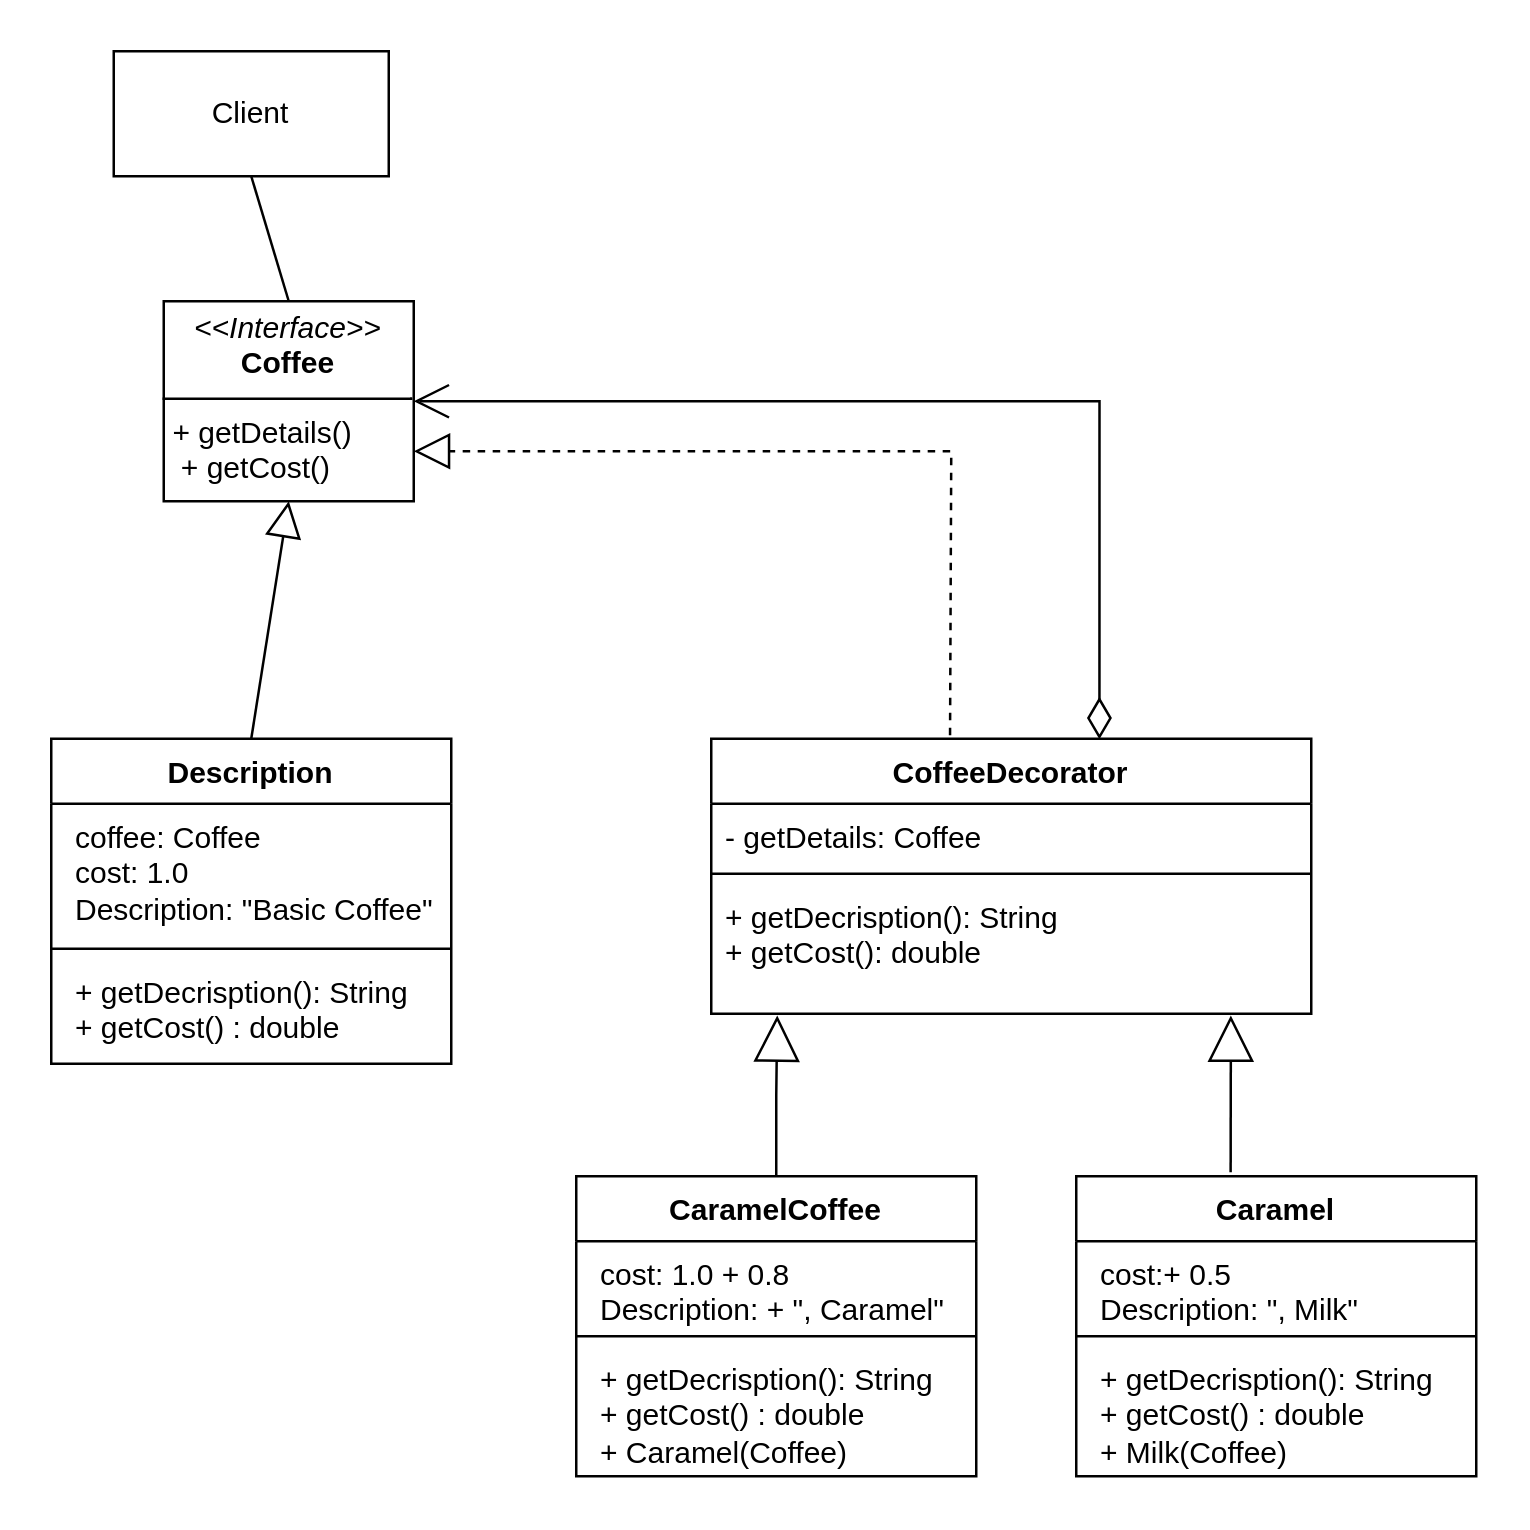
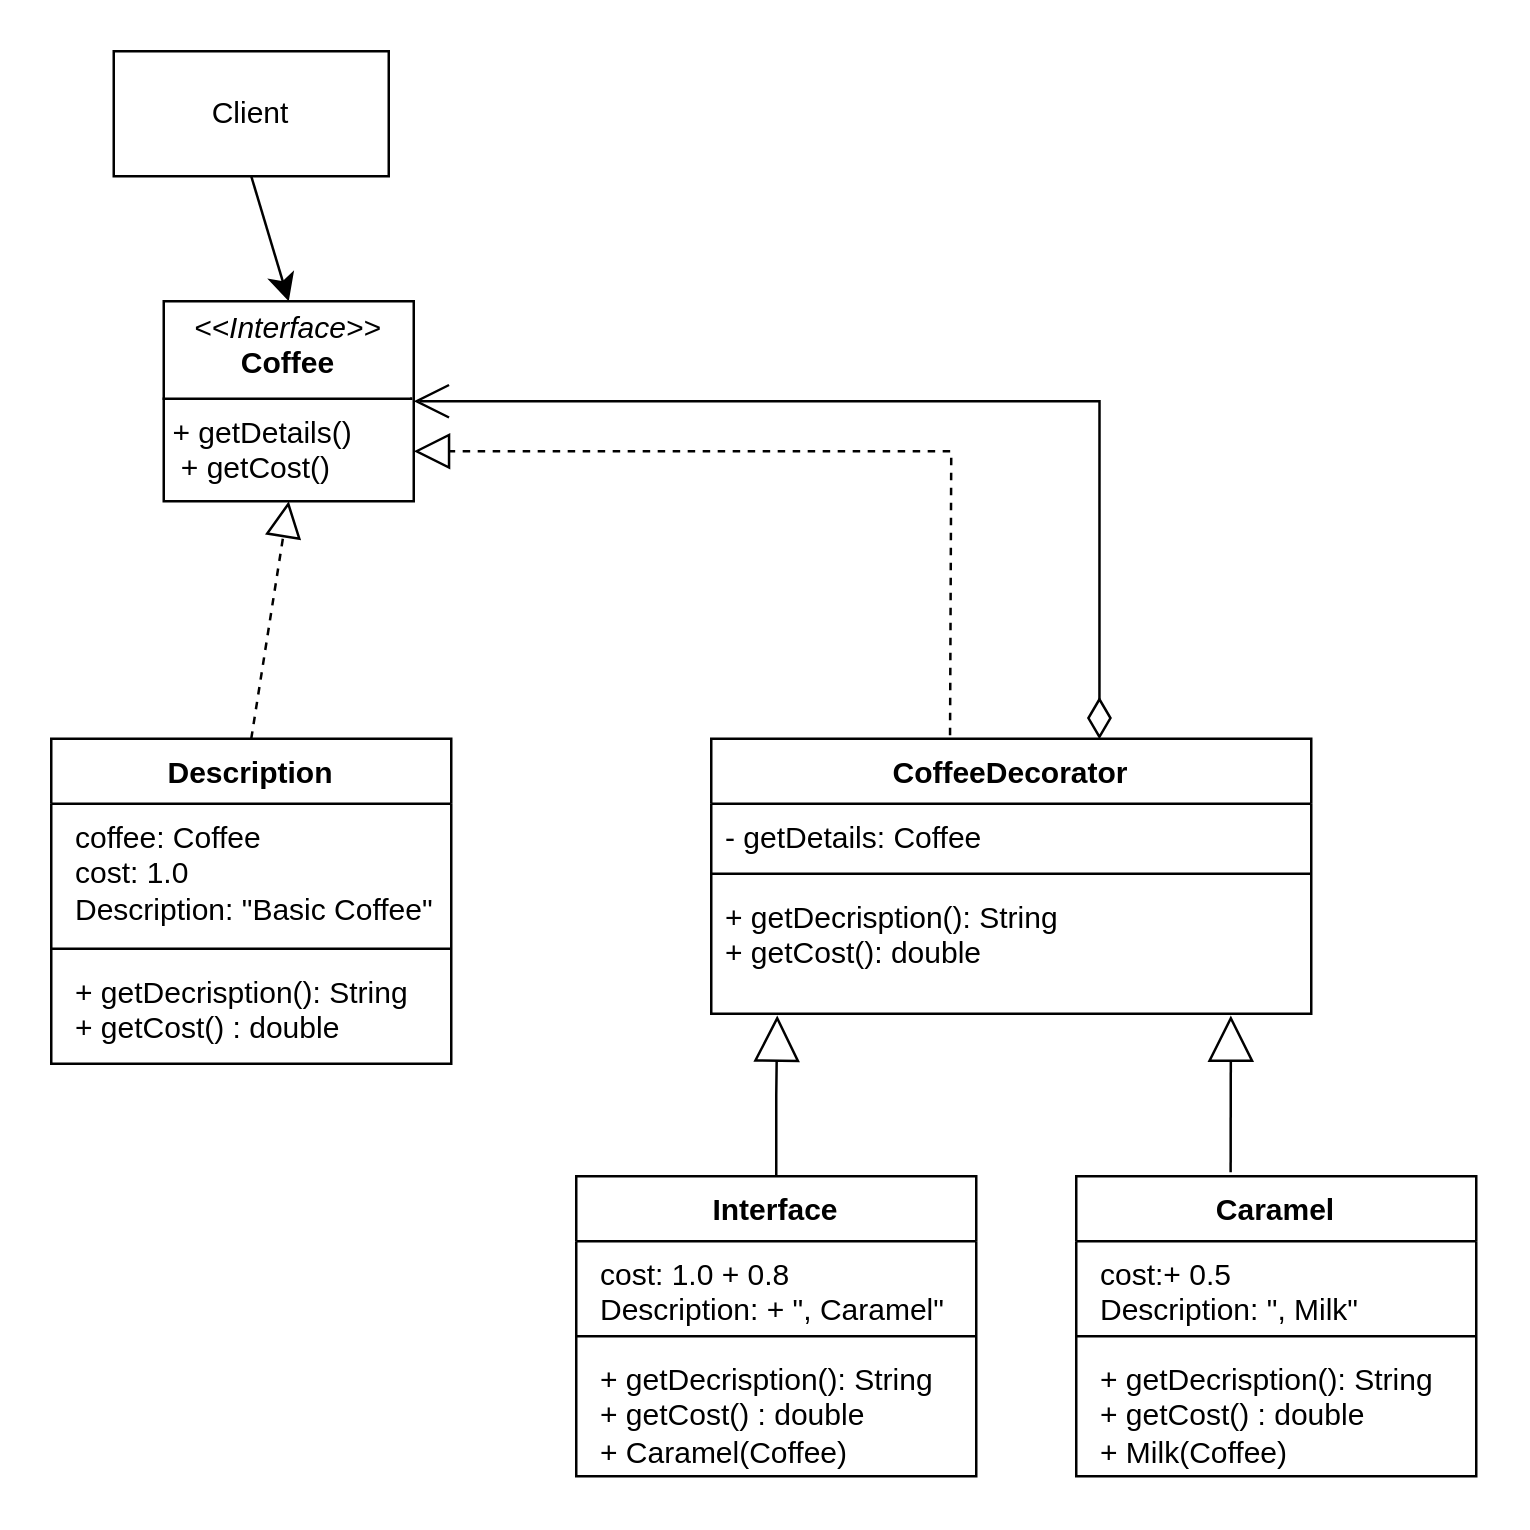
edge "Client" -- "<<Interface>> Coffee + getDetails() + getCost()": arrowhead none -> classic
edge "Description" -> "<<Interface>> Coffee + getDetails() + getCost()": style solid -> dashed
node "CaramelCoffee": label "CaramelCoffee" -> "Interface"
